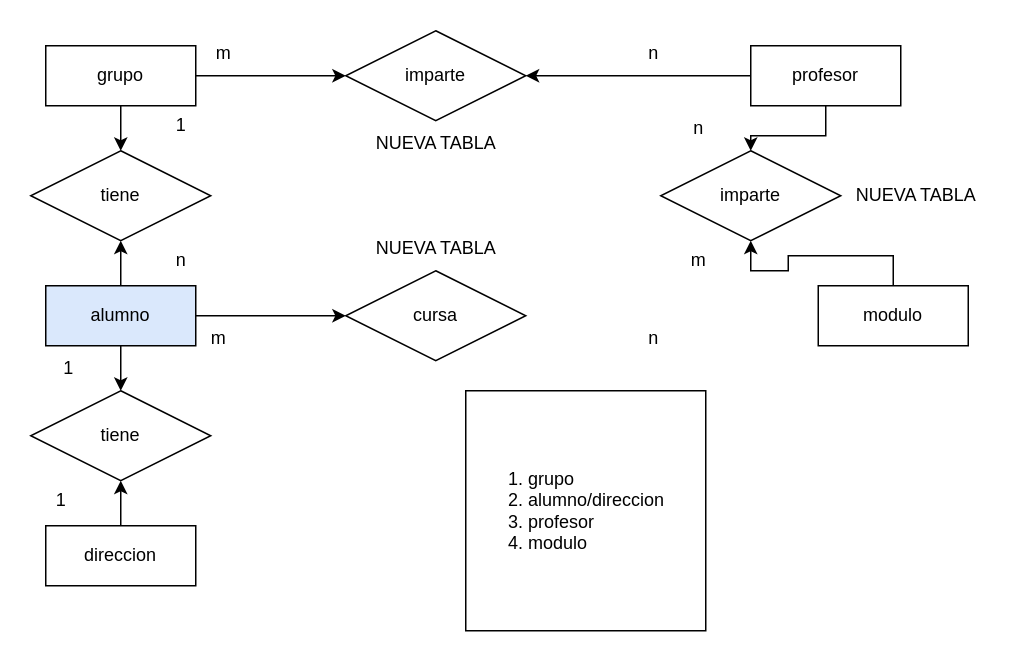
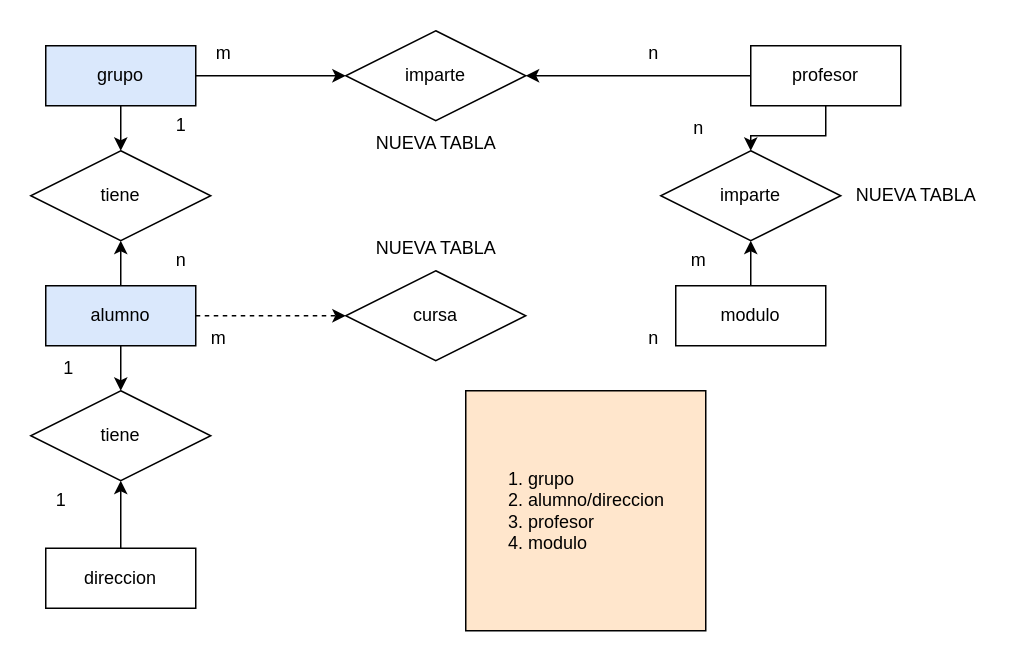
node "grupo": fillcolor #ffffff -> #dae8fc
edge "alumno" -> "cursa": style solid -> dashed
node "modulo": moved (893, 316) -> (751, 316)
node "grupo alumno/direccion profesor modulo": fillcolor #ffffff -> #ffe6cc
node "direccion": moved (121, 556) -> (121, 578)
